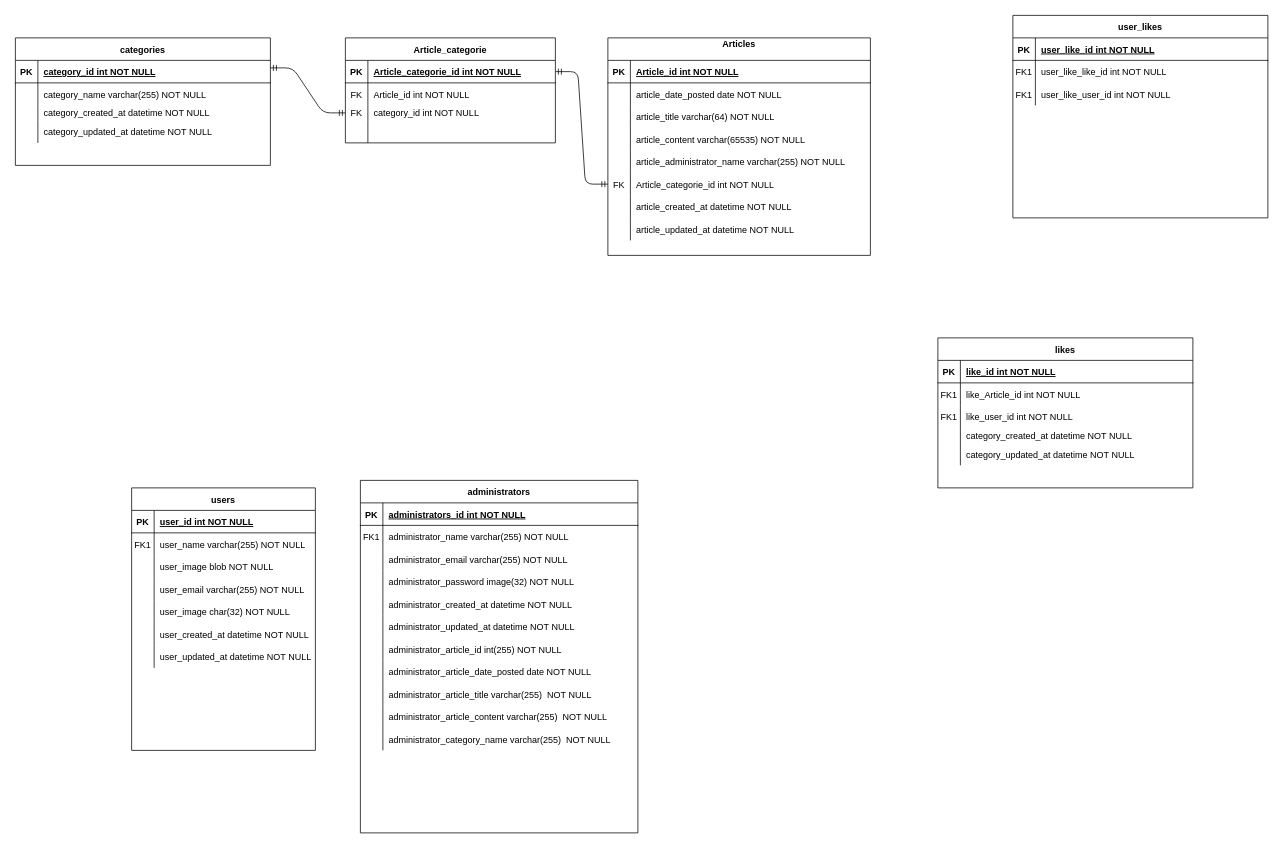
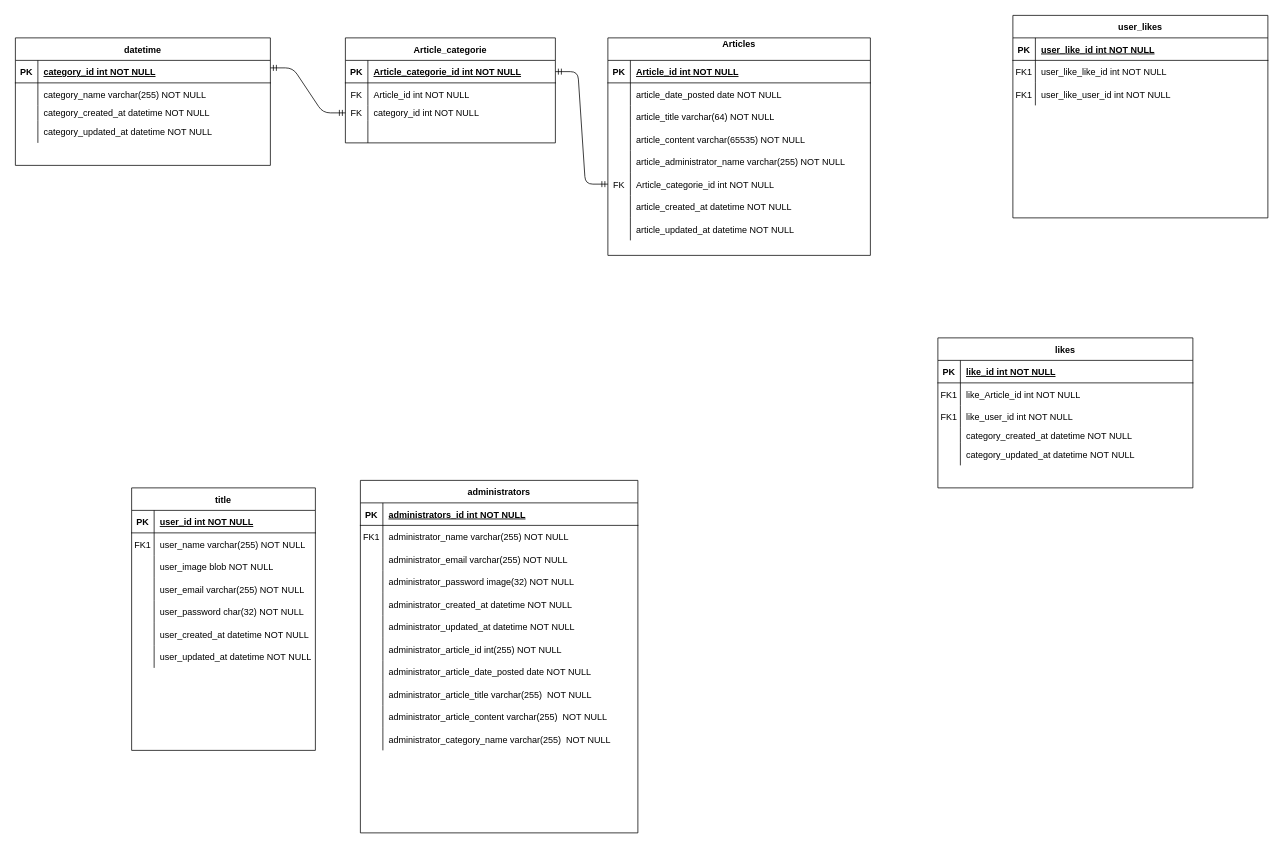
node "categories": label "categories" -> "datetime"
node "users": label "users" -> "title"
node "user_image char(32) NOT NULL": label "user_image char(32) NOT NULL" -> "user_password char(32) NOT NULL"
